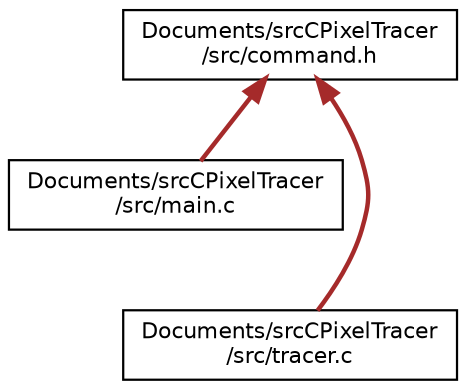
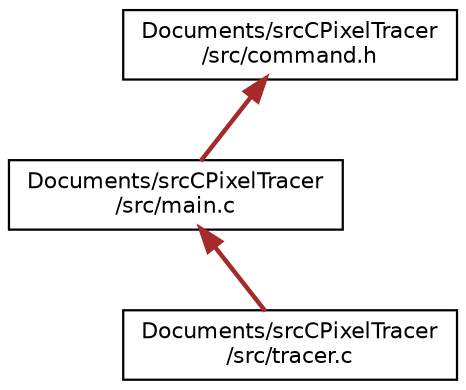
edge "Documents/srcCPixelTracer /src/tracer.c" -> "Documents/srcCPixelTracer /src/command.h": now "Documents/srcCPixelTracer /src/tracer.c" -> "Documents/srcCPixelTracer /src/main.c"
